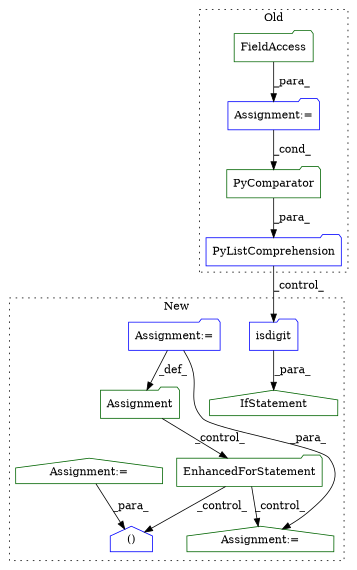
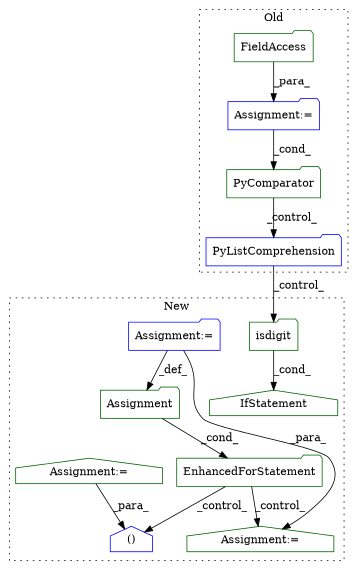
edge "PyComparator" -> "PyListComprehension": label "_para_" -> "_control_"
node "isdigit": color blue -> darkgreen
edge "isdigit" -> "IfStatement": label "_para_" -> "_cond_"
edge "Assignment" -> "EnhancedForStatement": label "_control_" -> "_cond_"
